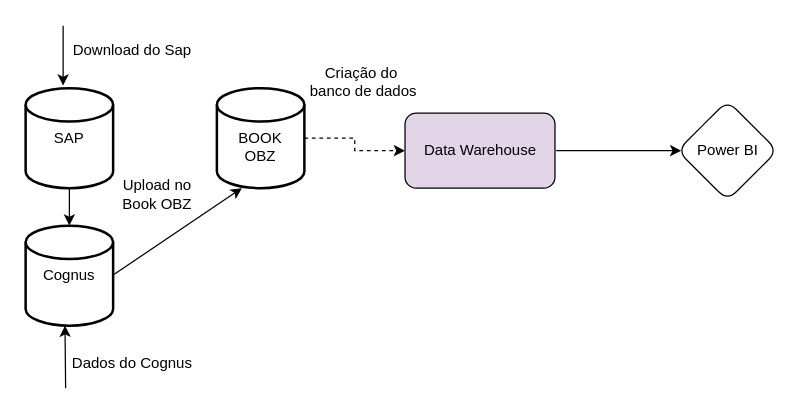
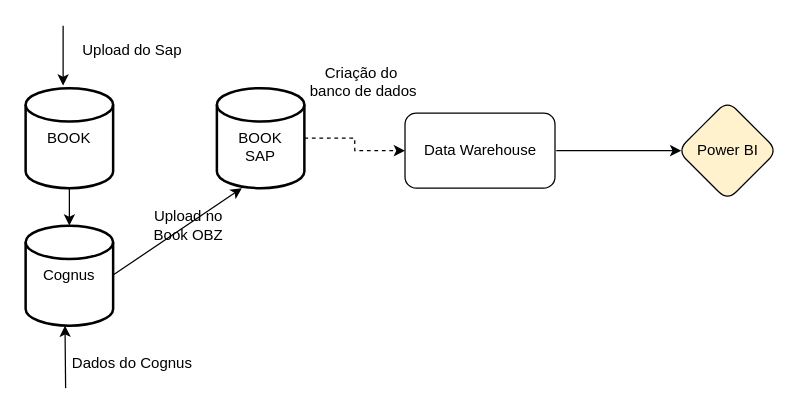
node "Download do Sap": label "Download do Sap" -> "Upload do Sap"
node "SAP": label "SAP" -> "BOOK"
node "BOOK OBZ": label "BOOK OBZ" -> "BOOK SAP"
node "Data Warehouse": fillcolor #e1d5e7 -> #ffffff
node "Power BI": fillcolor #ffffff -> #fff2cc
node "Upload no Book OBZ": moved (157, 194) -> (188, 226)
